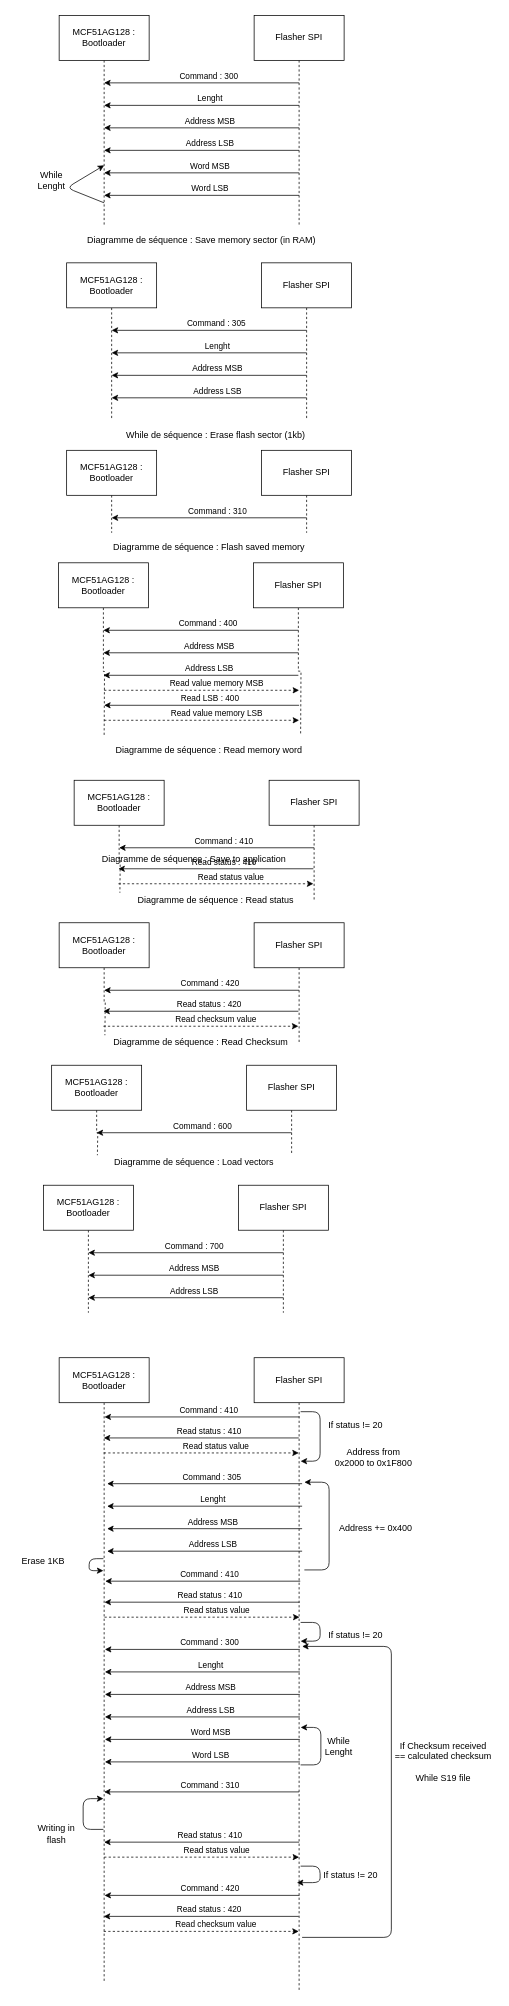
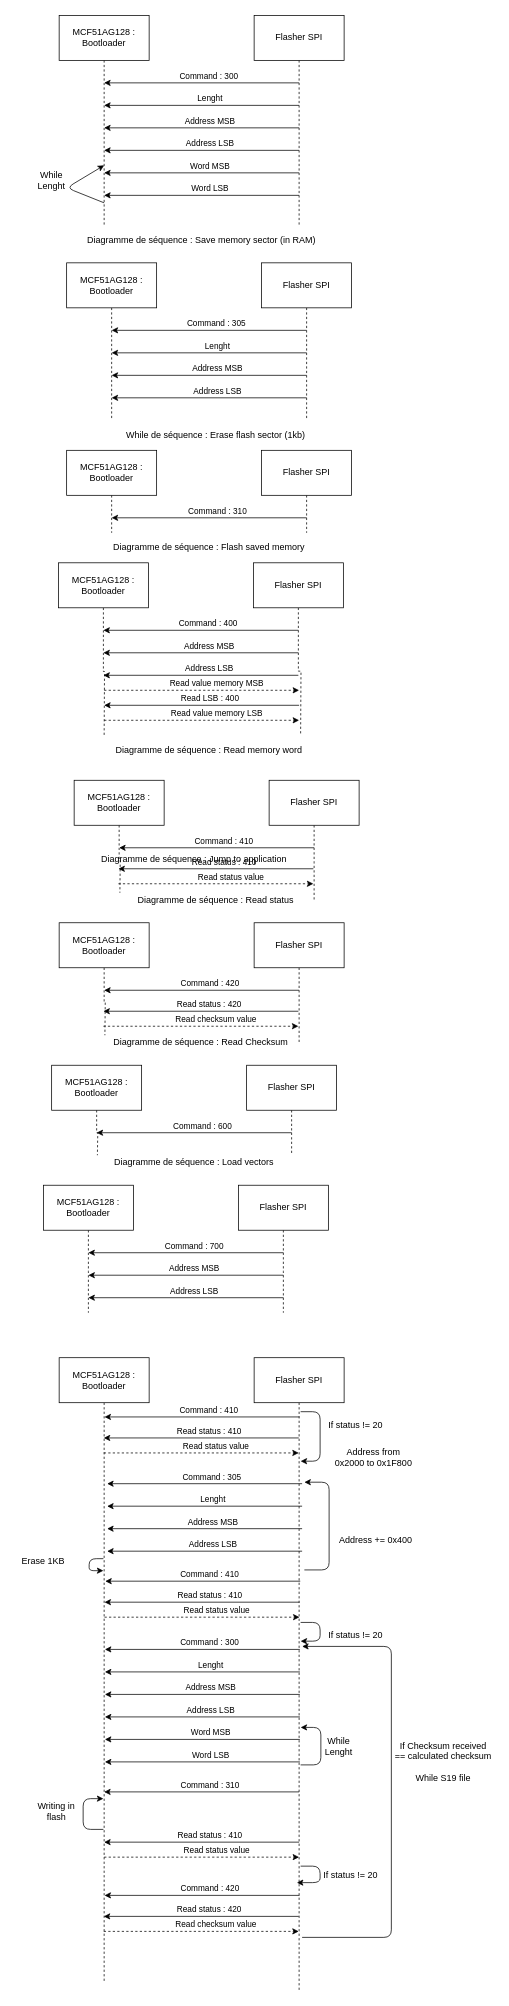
node "Diagramme de séquence : Save to application": label "Diagramme de séquence : Save to application" -> "Diagramme de séquence : Jump to application"
node "Address += 0x400": moved (376, 1529) -> (376, 1540)
node "Writing in flash": moved (56, 1834) -> (56, 1811)
